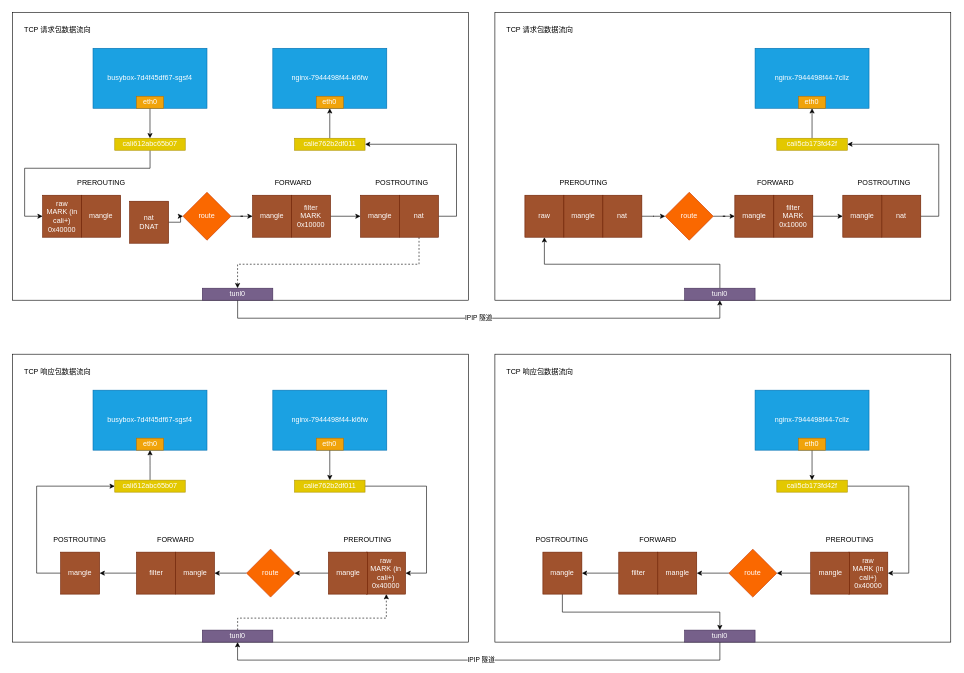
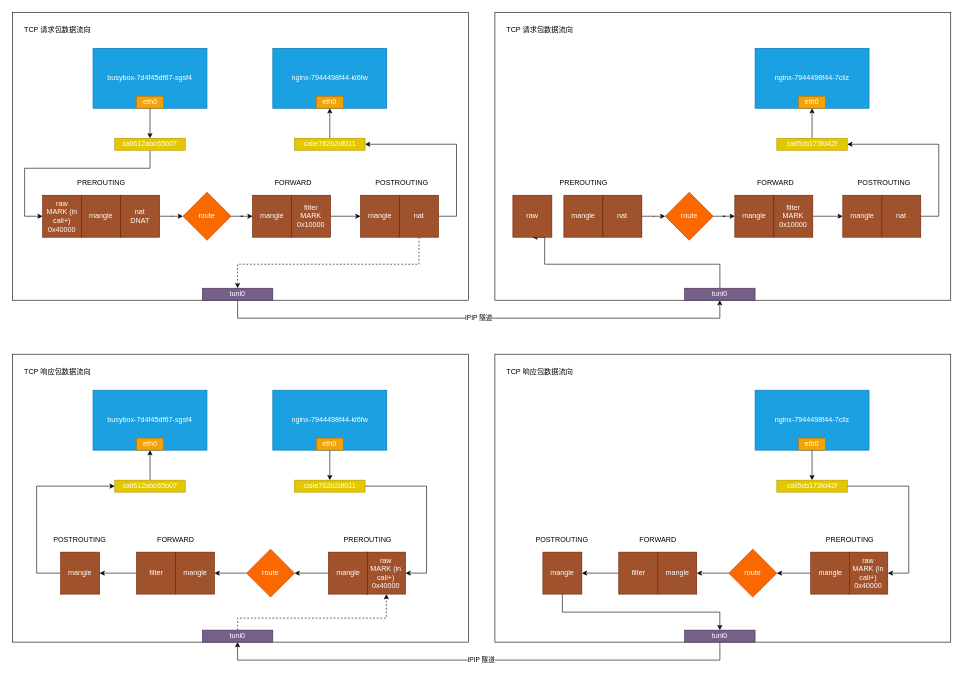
node "raw": moved (544, 216) -> (532, 216)
node "nat DNAT": moved (149, 222) -> (140, 216)
